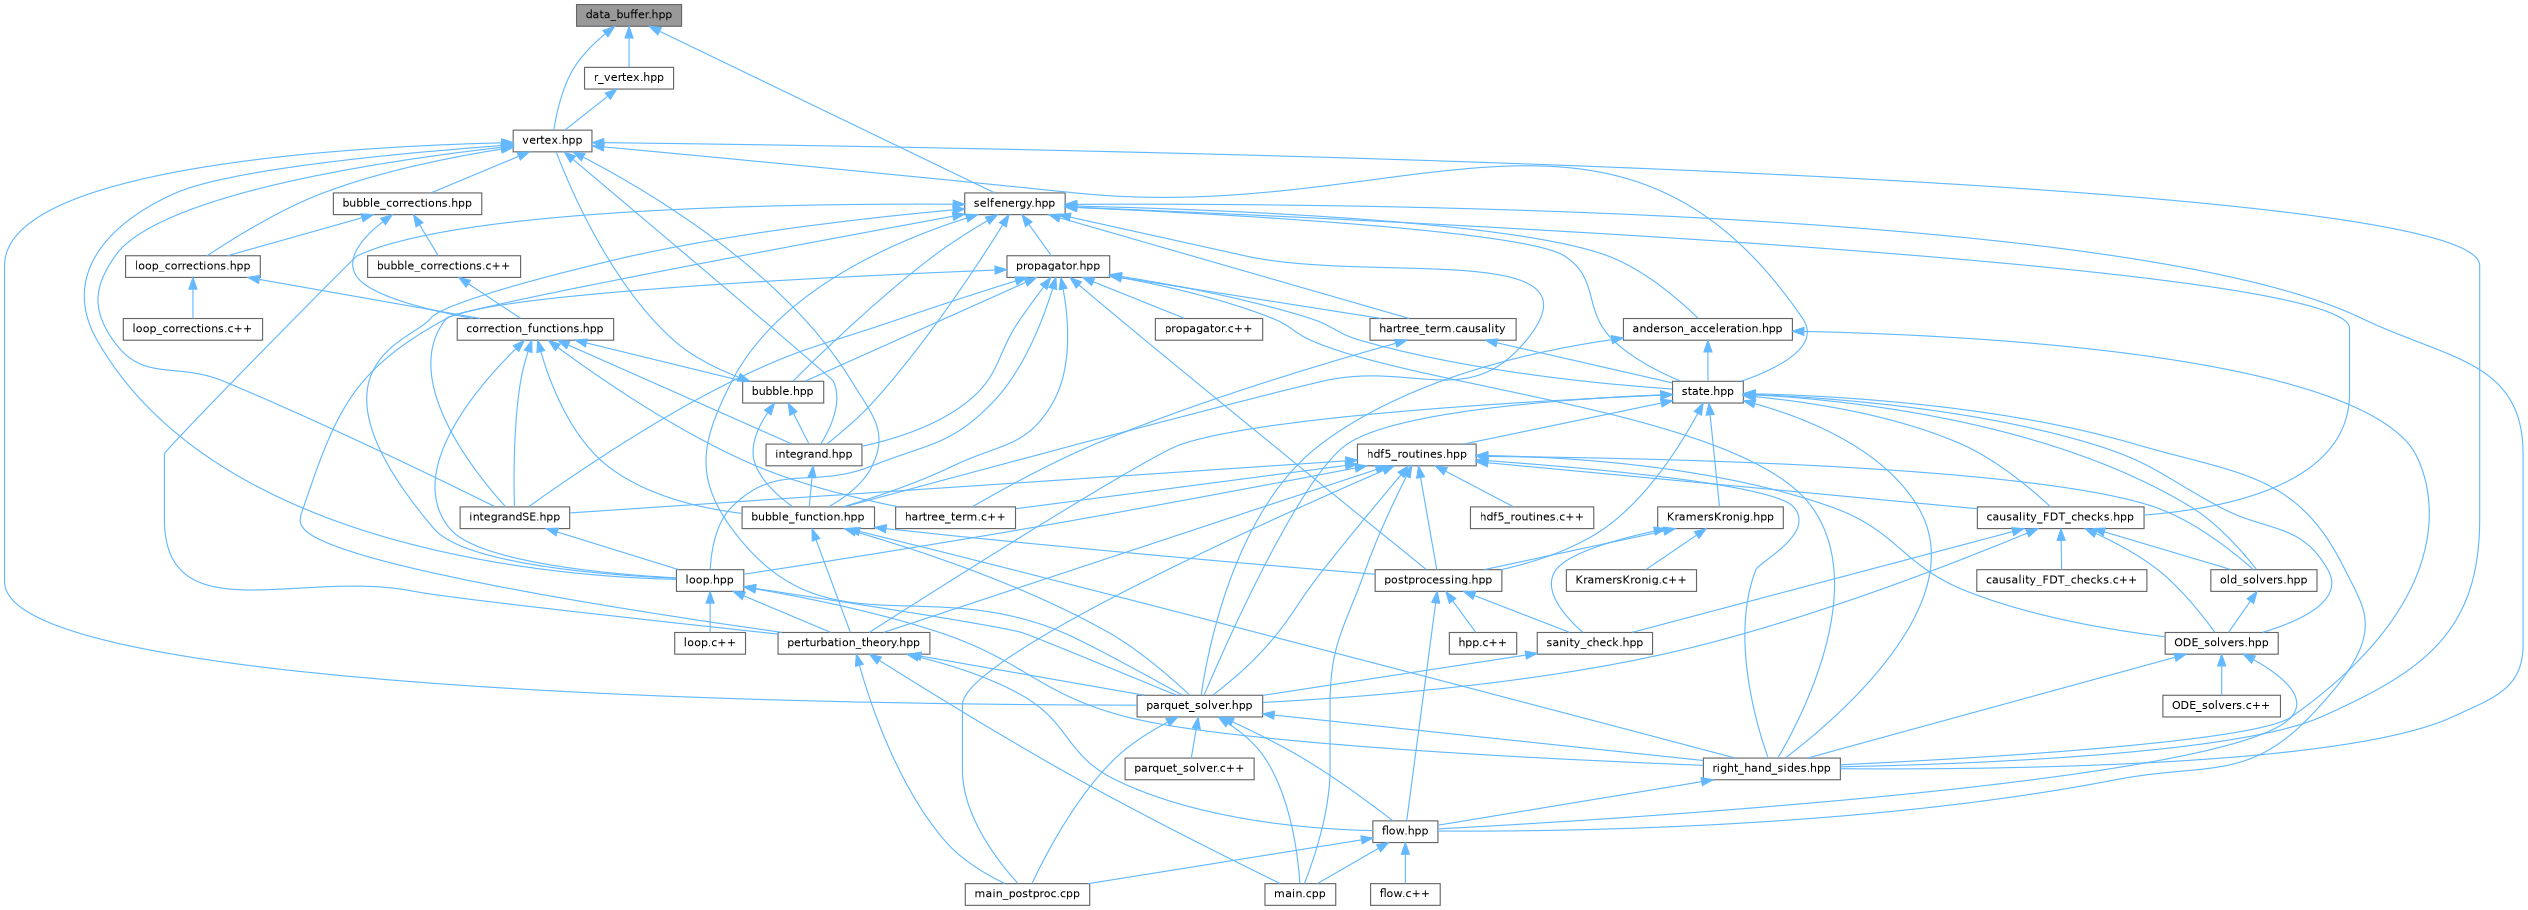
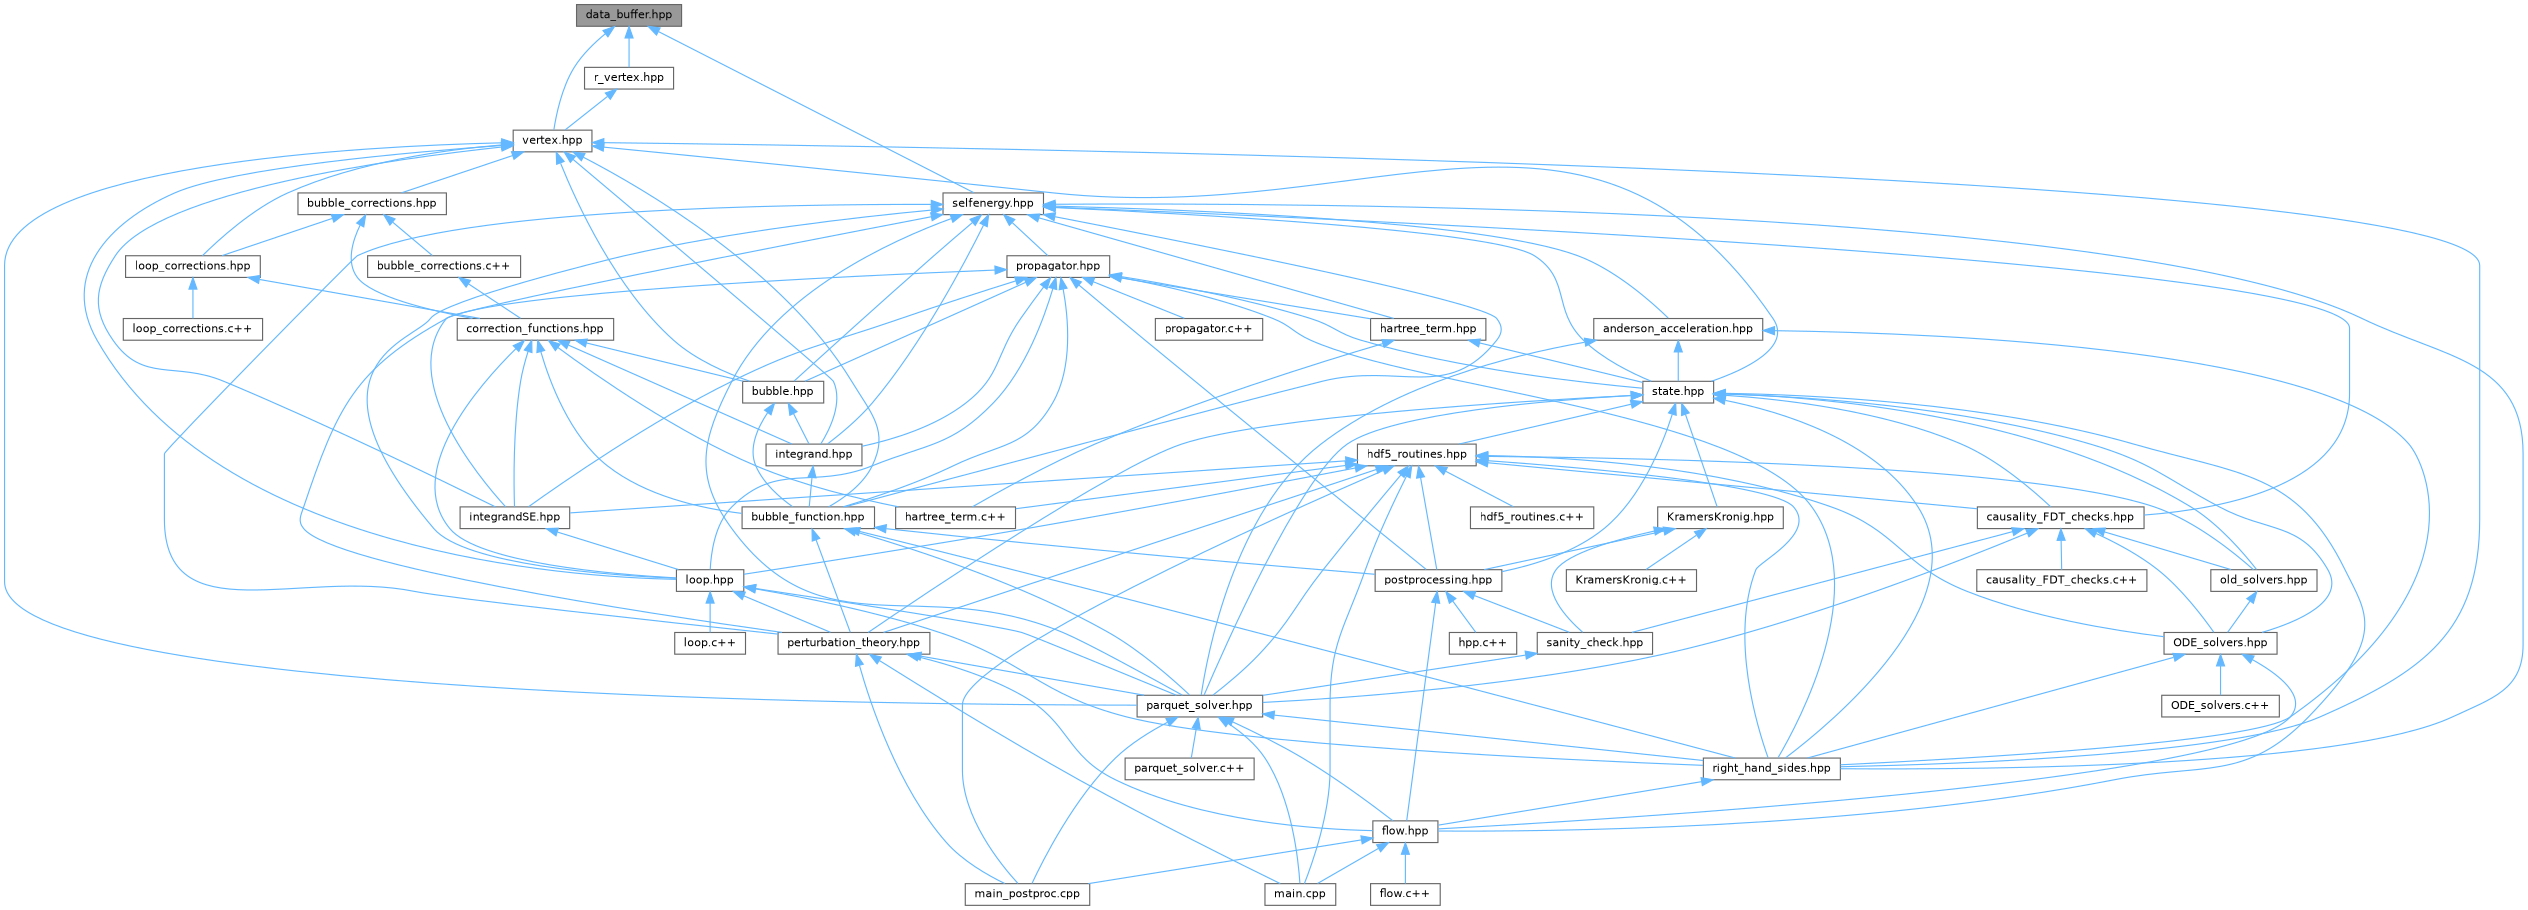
edge "vertex.hpp" -> "bubble.hpp": reversed
node "hartree_term.causality": label "hartree_term.causality" -> "hartree_term.hpp"
